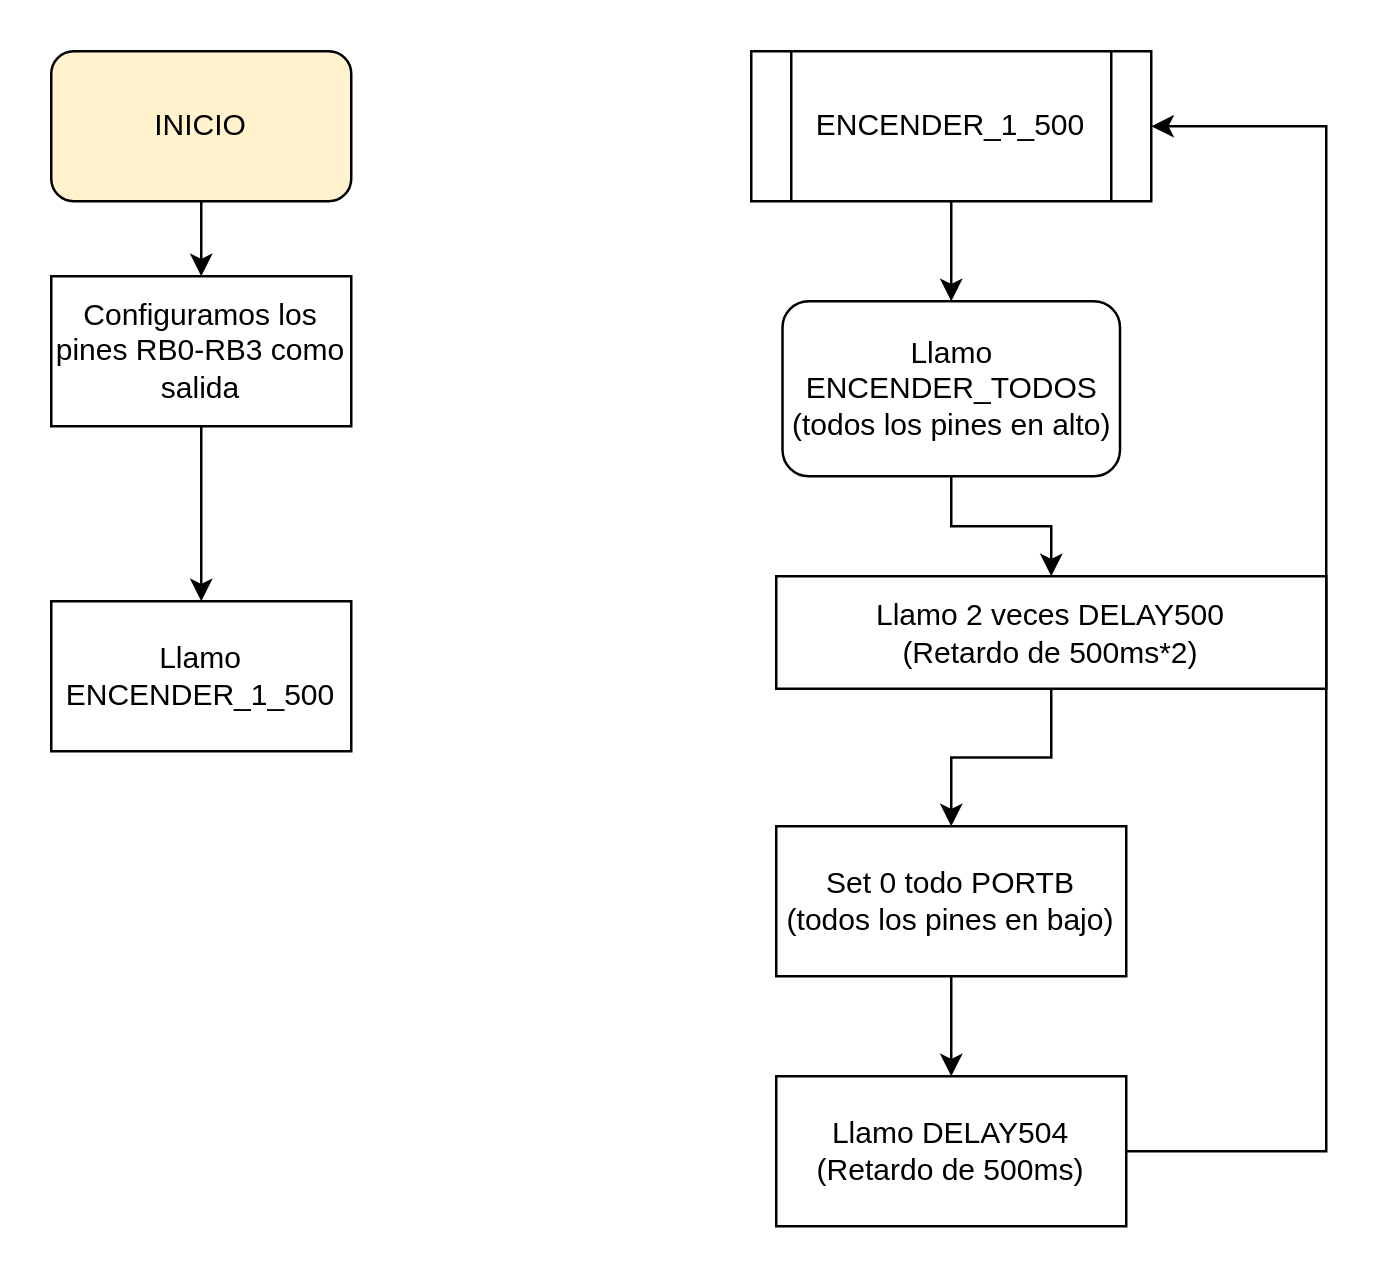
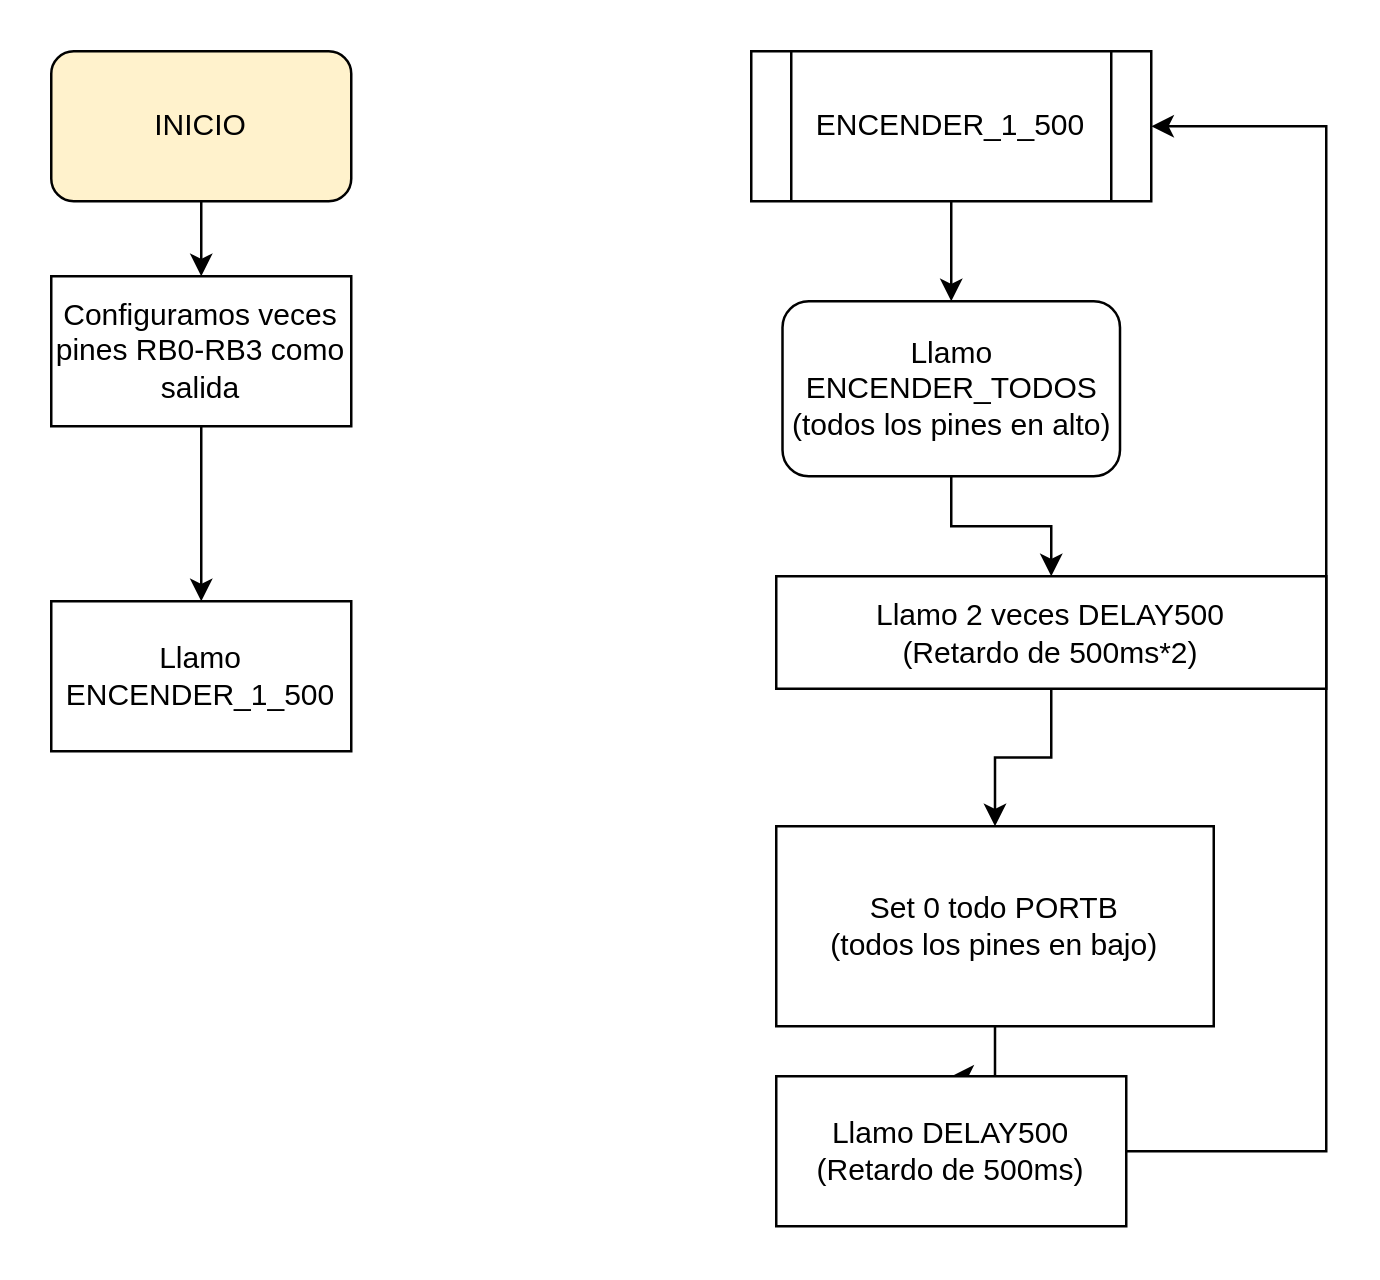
node "Configuramos los pines RB0-RB3 como salida": label "Configuramos los pines RB0-RB3 como salida" -> "Configuramos veces pines RB0-RB3 como salida"
node "Set 0 todo PORTB (todos los pines en bajo)": size 350x150 -> 438x200
node "Llamo DELAY504(Retardo de 500ms)": label "Llamo DELAY504(Retardo de 500ms)" -> "Llamo DELAY500(Retardo de 500ms)"
